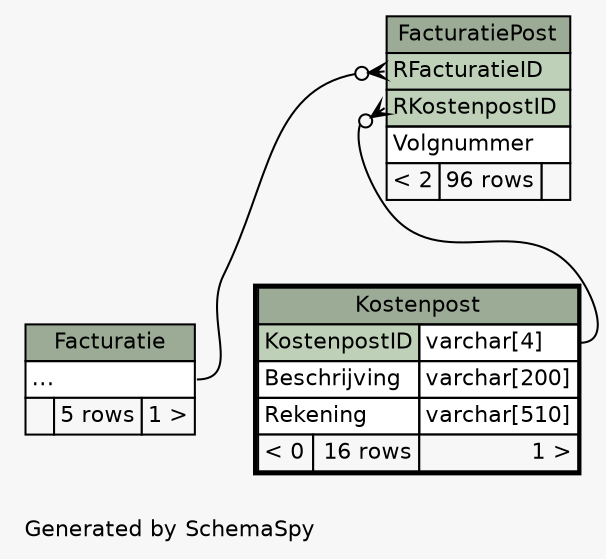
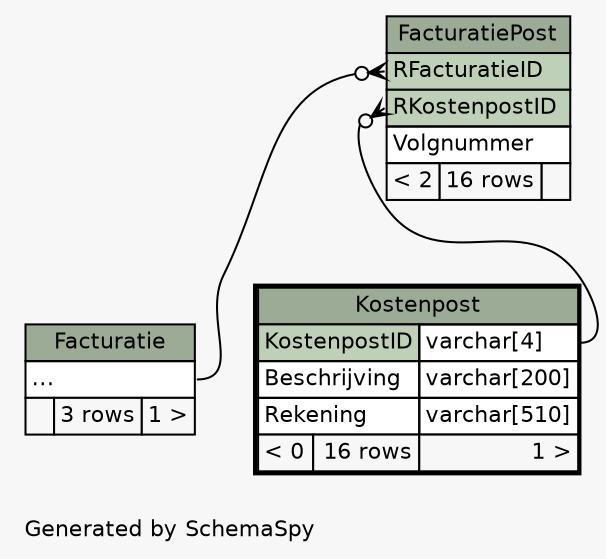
node "FacturatiePost": text "96 rows" -> "16 rows"
node "Facturatie": text "5 rows" -> "3 rows"
